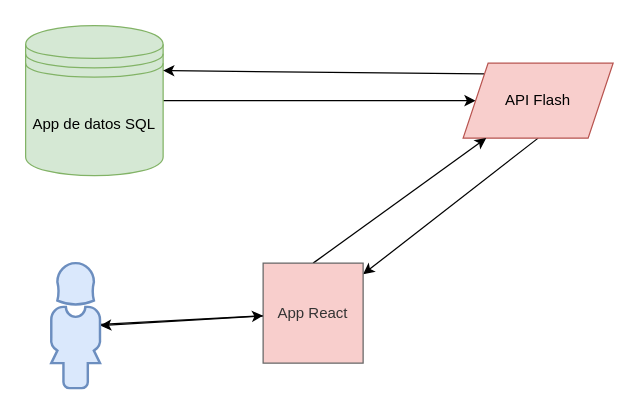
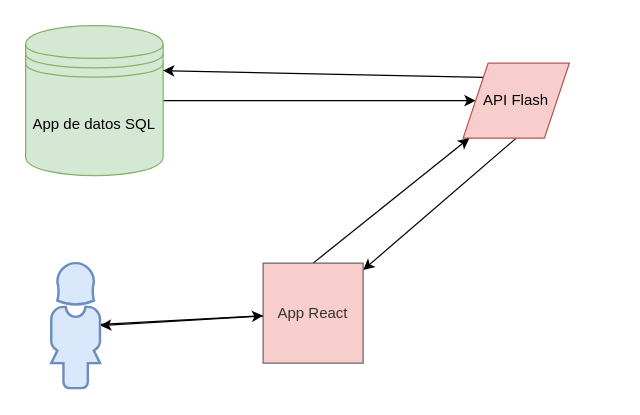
node "API Flash": size 150x75 -> 106x75
